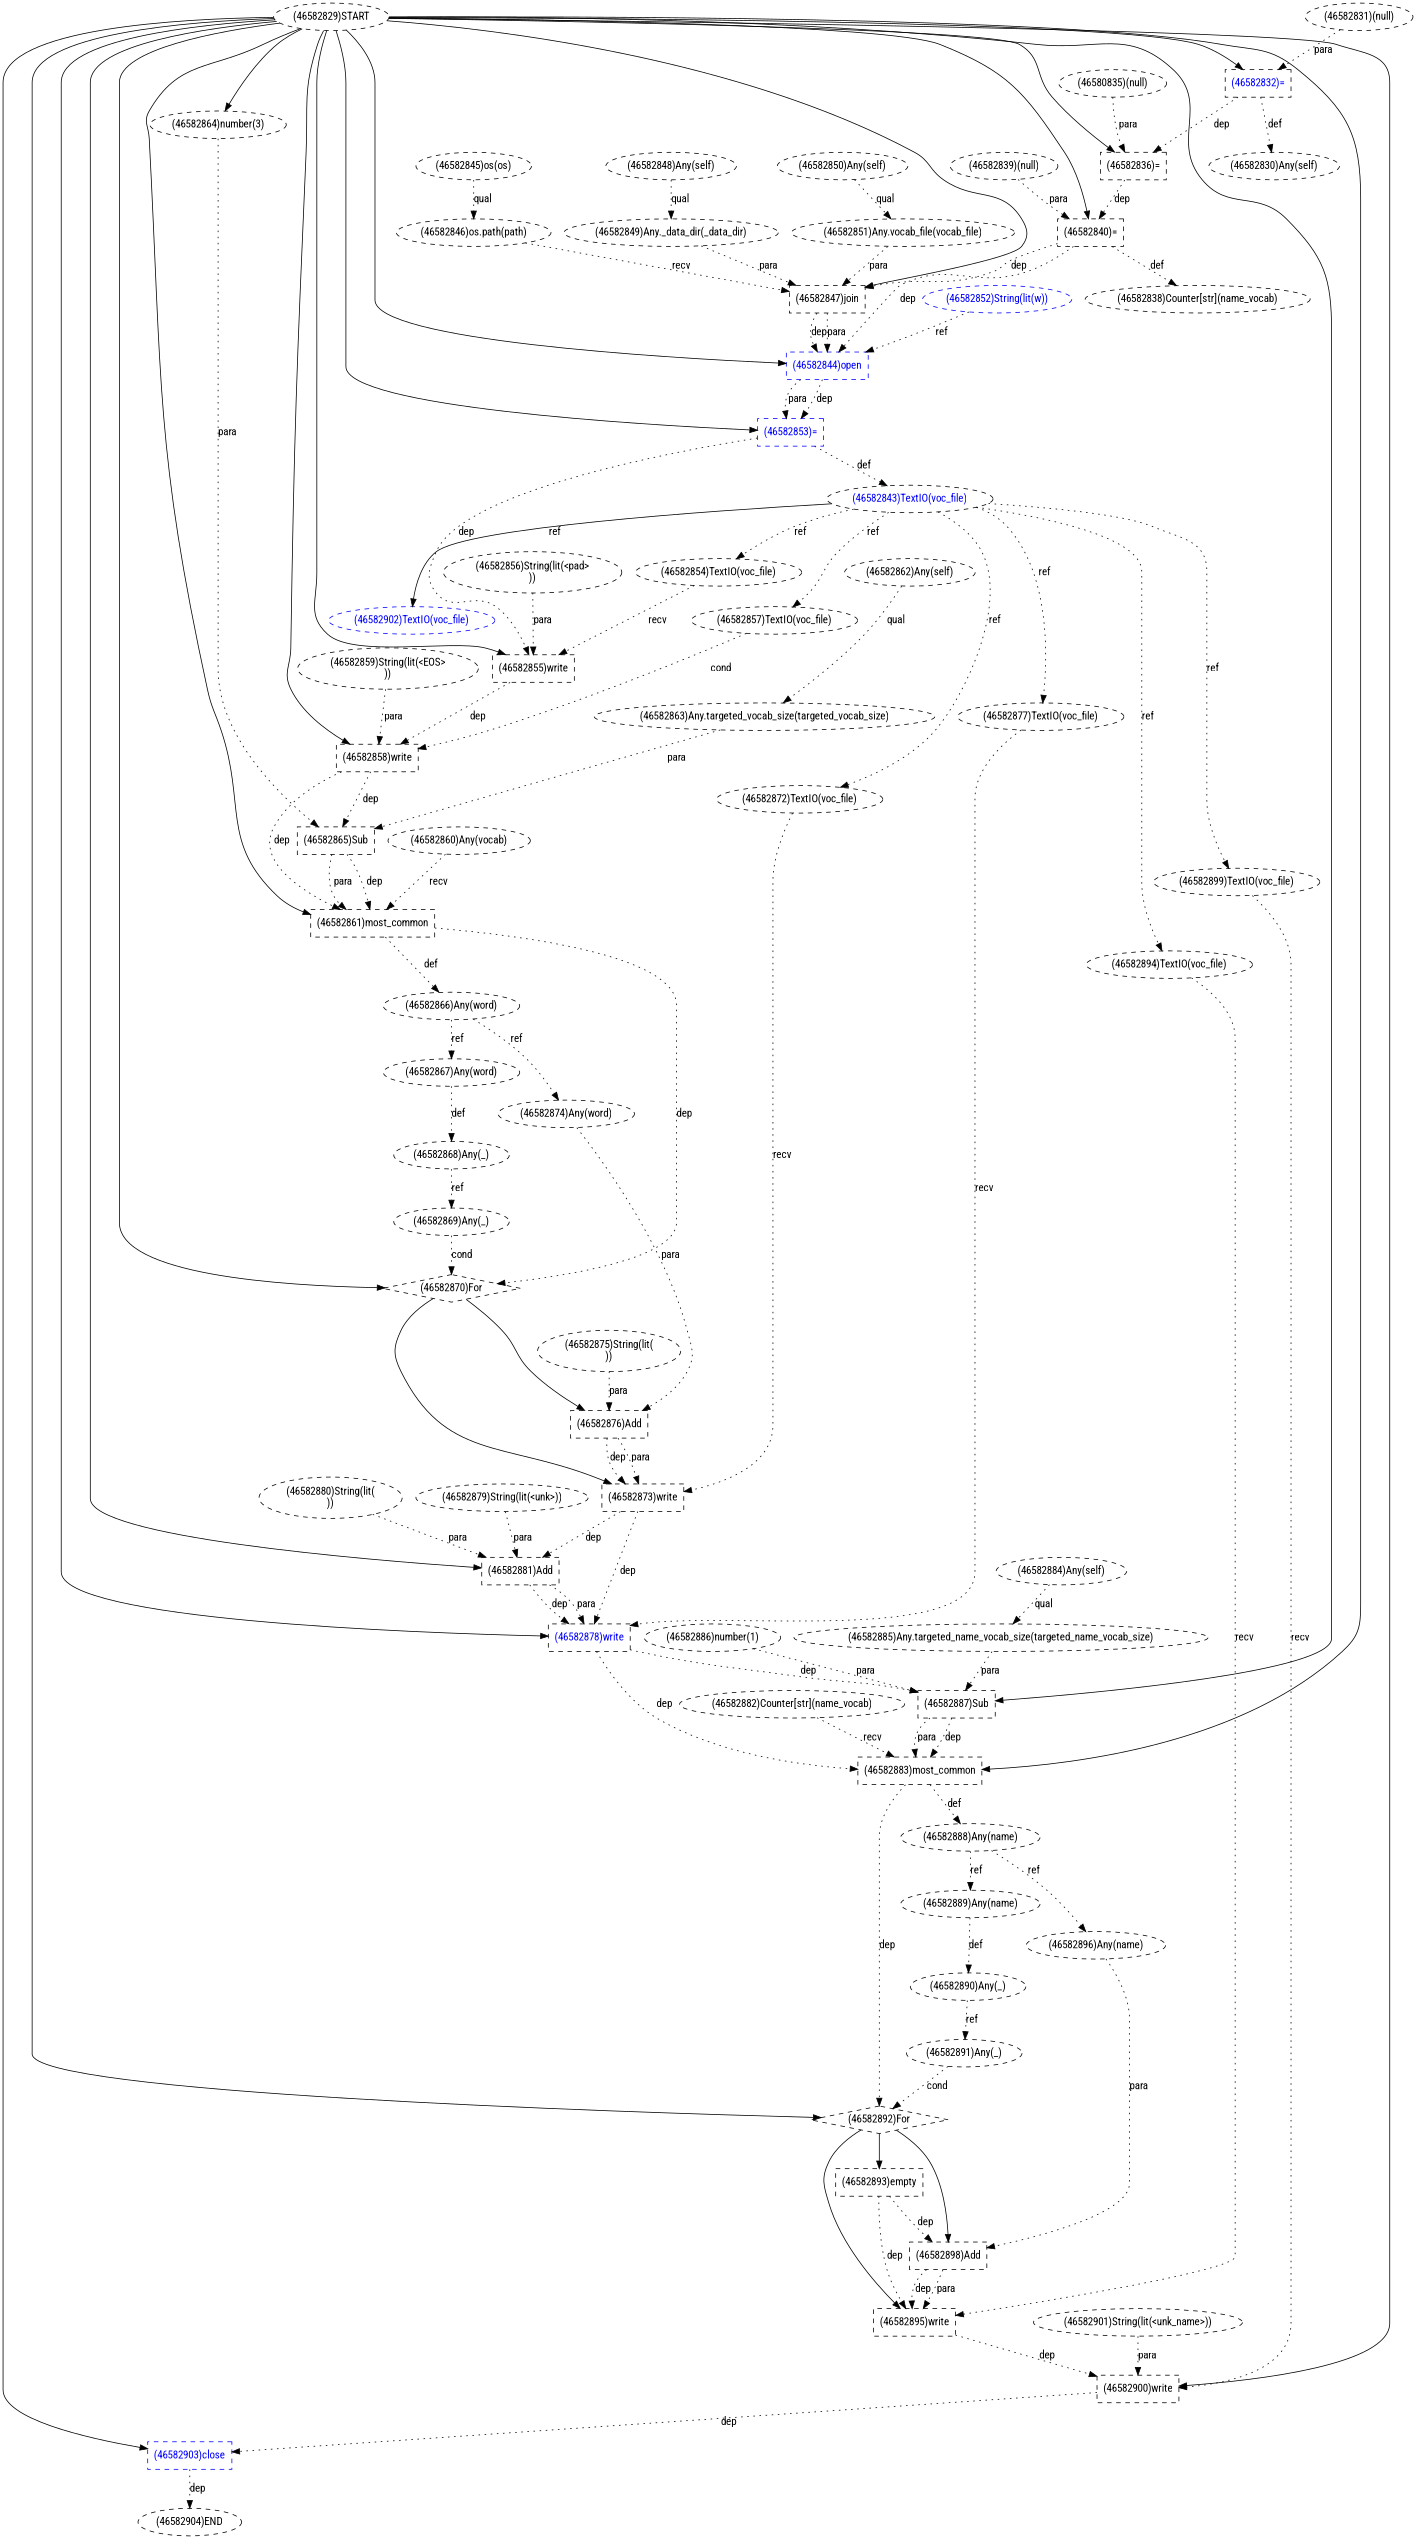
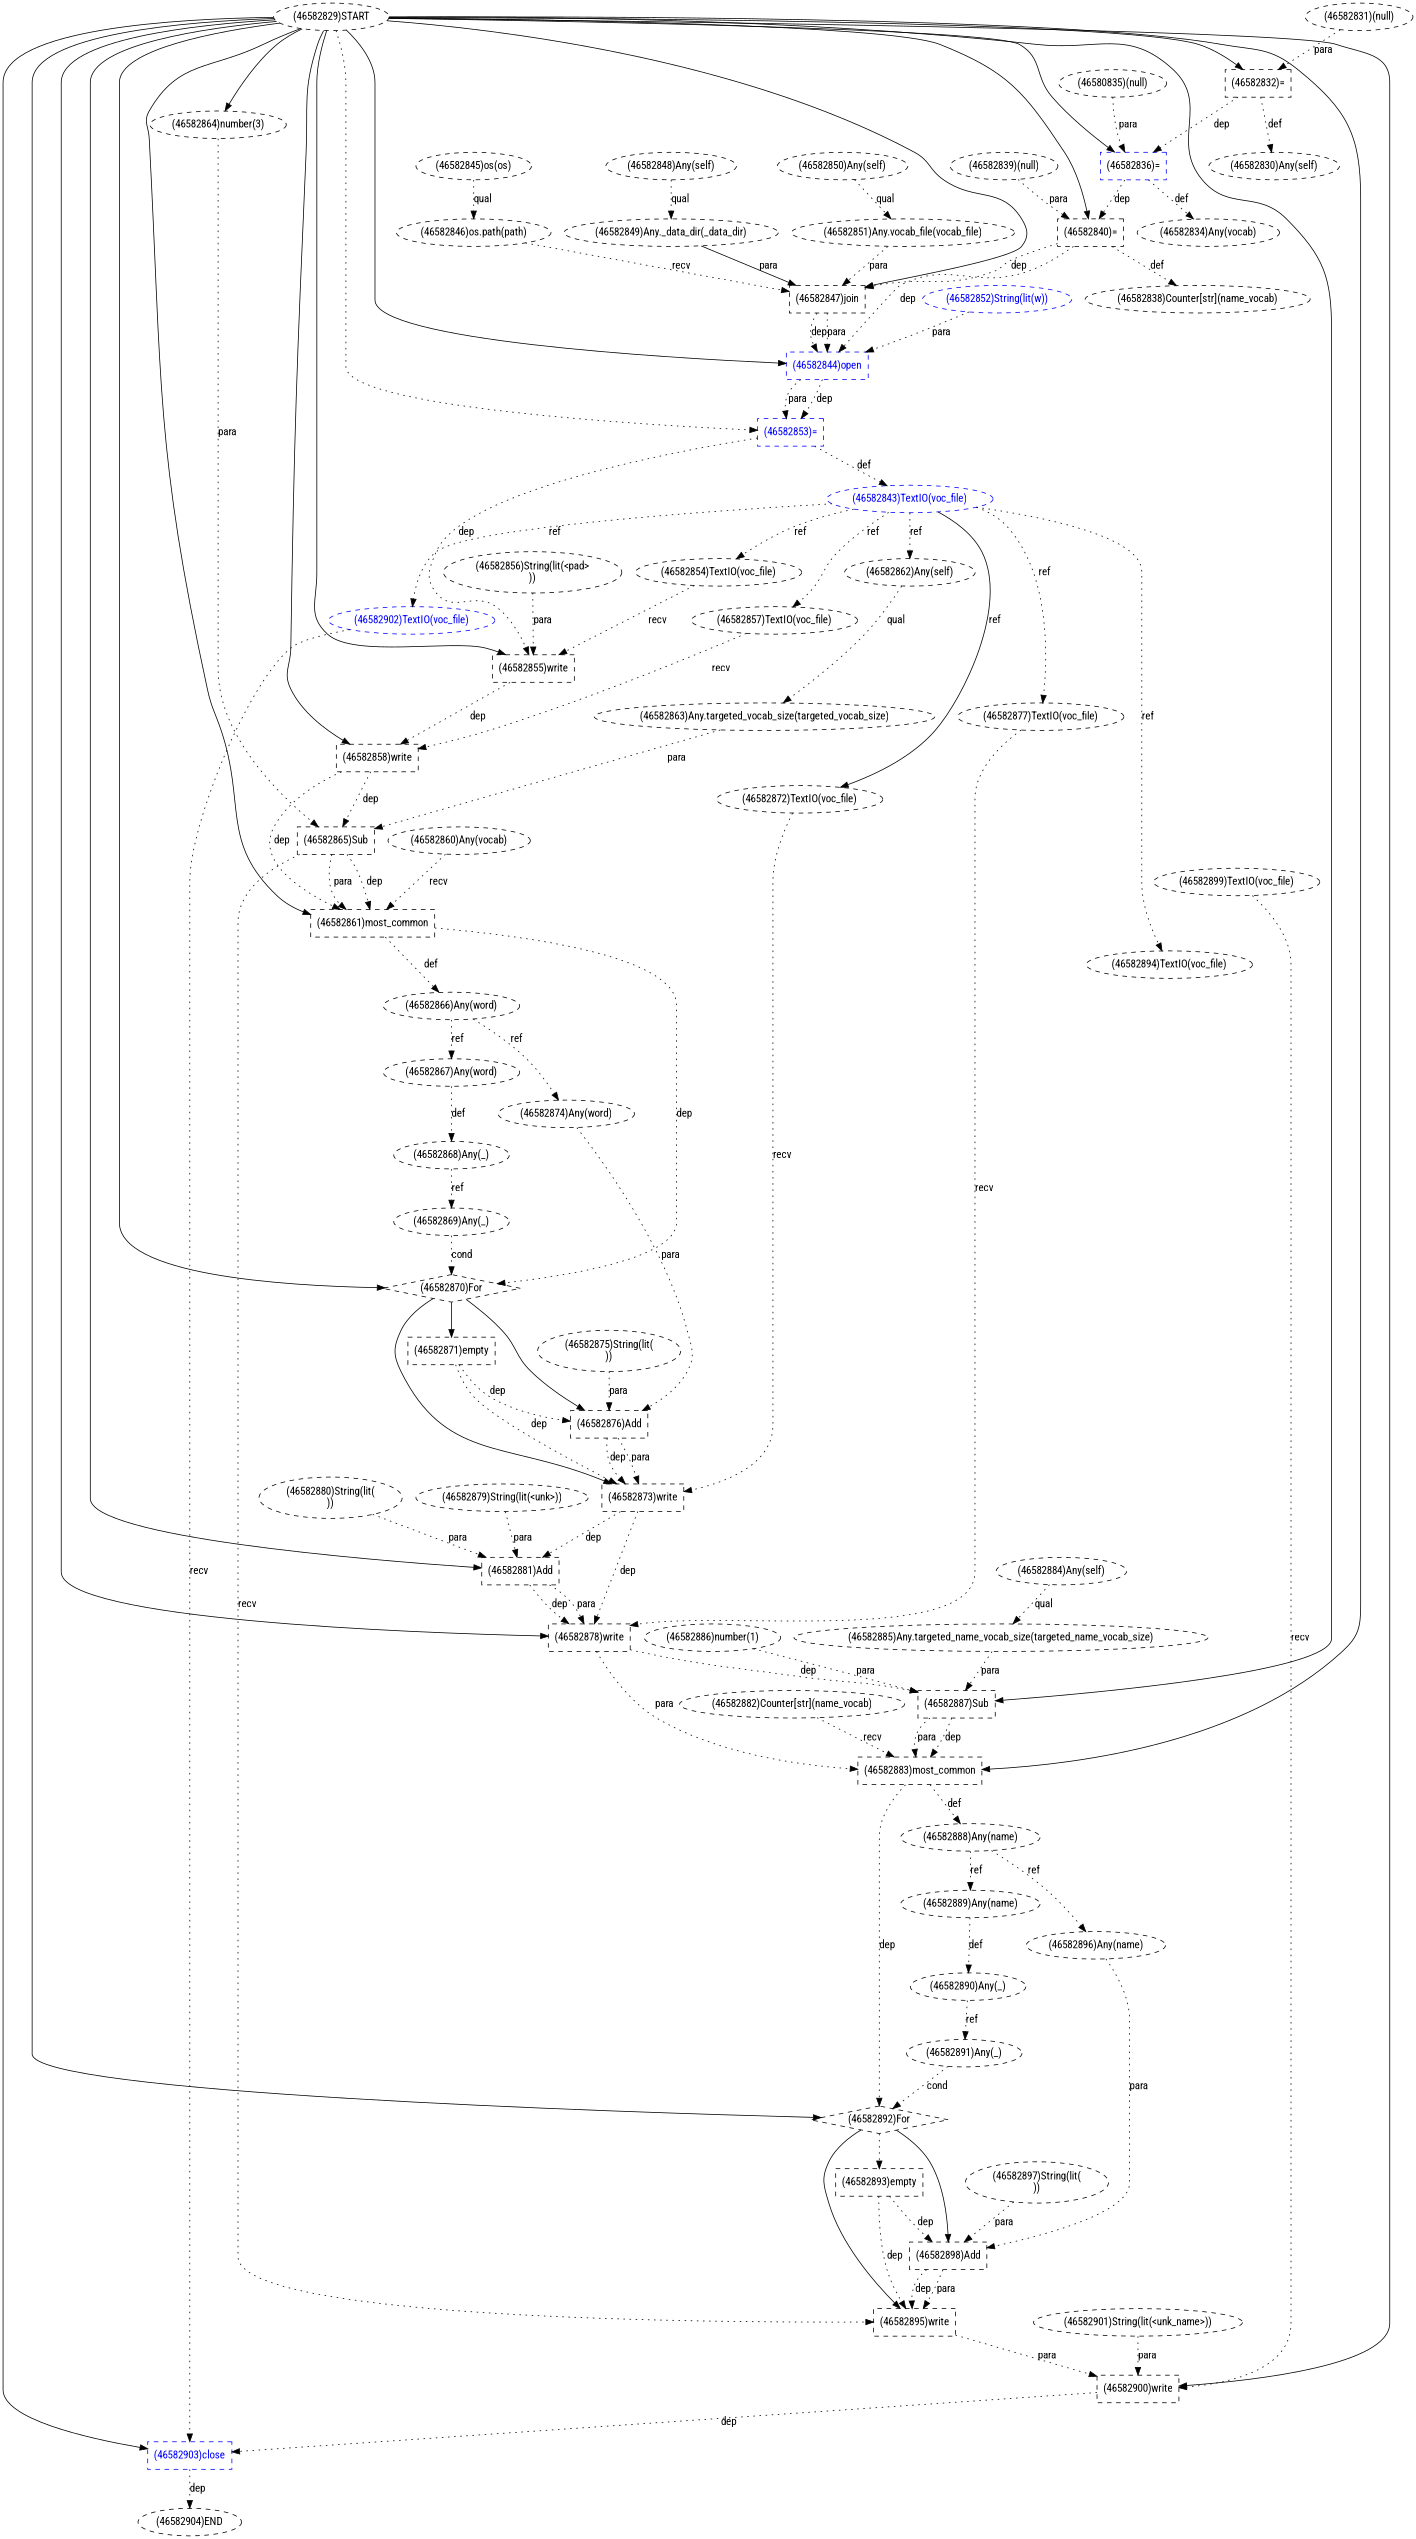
node "(46582832)=": fontcolor blue -> black
node "(46582836)=": color black -> blue
node "(46582834)Any(vocab)": added
edge "(46582849)Any._data_dir(_data_dir)" -> "(46582847)join": style dotted -> solid
edge "(46582852)String(lit(w))" -> "(46582844)open": label "ref" -> "para"
edge "(46582829)START" -> "(46582853)=": style solid -> dotted
node "(46582843)TextIO(voc_file)": color black -> blue
edge "(46582843)TextIO(voc_file)" -> "(46582902)TextIO(voc_file)": style solid -> dotted
edge "(46582843)TextIO(voc_file)" -> "(46582899)TextIO(voc_file)": now "(46582843)TextIO(voc_file)" -> "(46582862)Any(self)"
edge "(46582843)TextIO(voc_file)" -> "(46582872)TextIO(voc_file)": style dotted -> solid
node "(46582859)String(lit(<EOS> ))": removed
edge "(46582857)TextIO(voc_file)" -> "(46582858)write": label "cond" -> "recv"
node "(46582871)empty": added
edge "(46582902)TextIO(voc_file)" -> "(46582903)close": added, label "recv"
node "(46582878)write": fontcolor blue -> black
edge "(46582878)write" -> "(46582883)most_common": label "dep" -> "para"
edge "(46582894)TextIO(voc_file)" -> "(46582895)write": now "(46582865)Sub" -> "(46582895)write"
edge "(46582892)For" -> "(46582893)empty": style solid -> dotted
node "(46582897)String(lit( ))": added
edge "(46582895)write" -> "(46582900)write": label "dep" -> "para"
